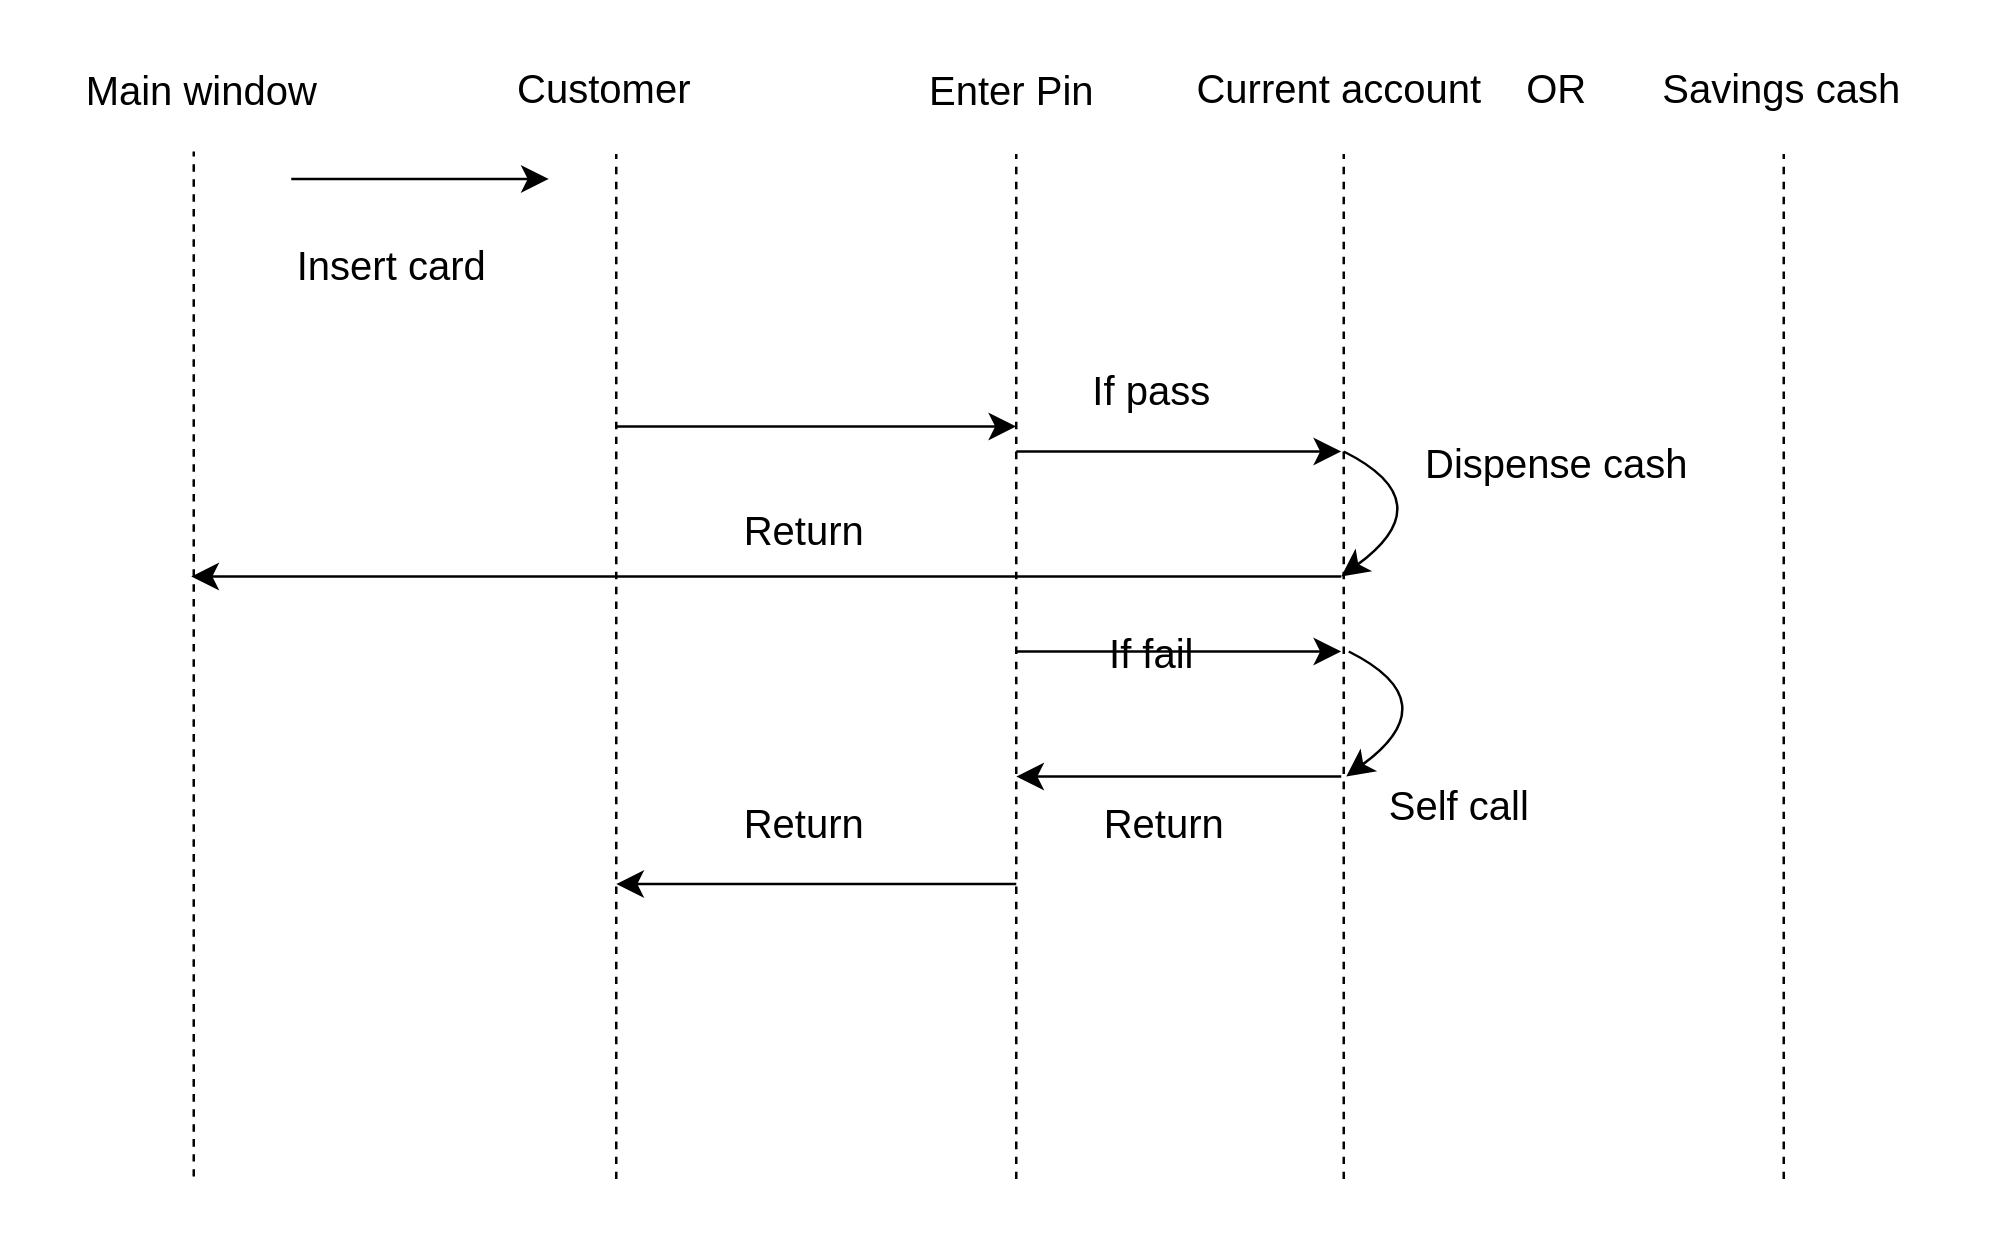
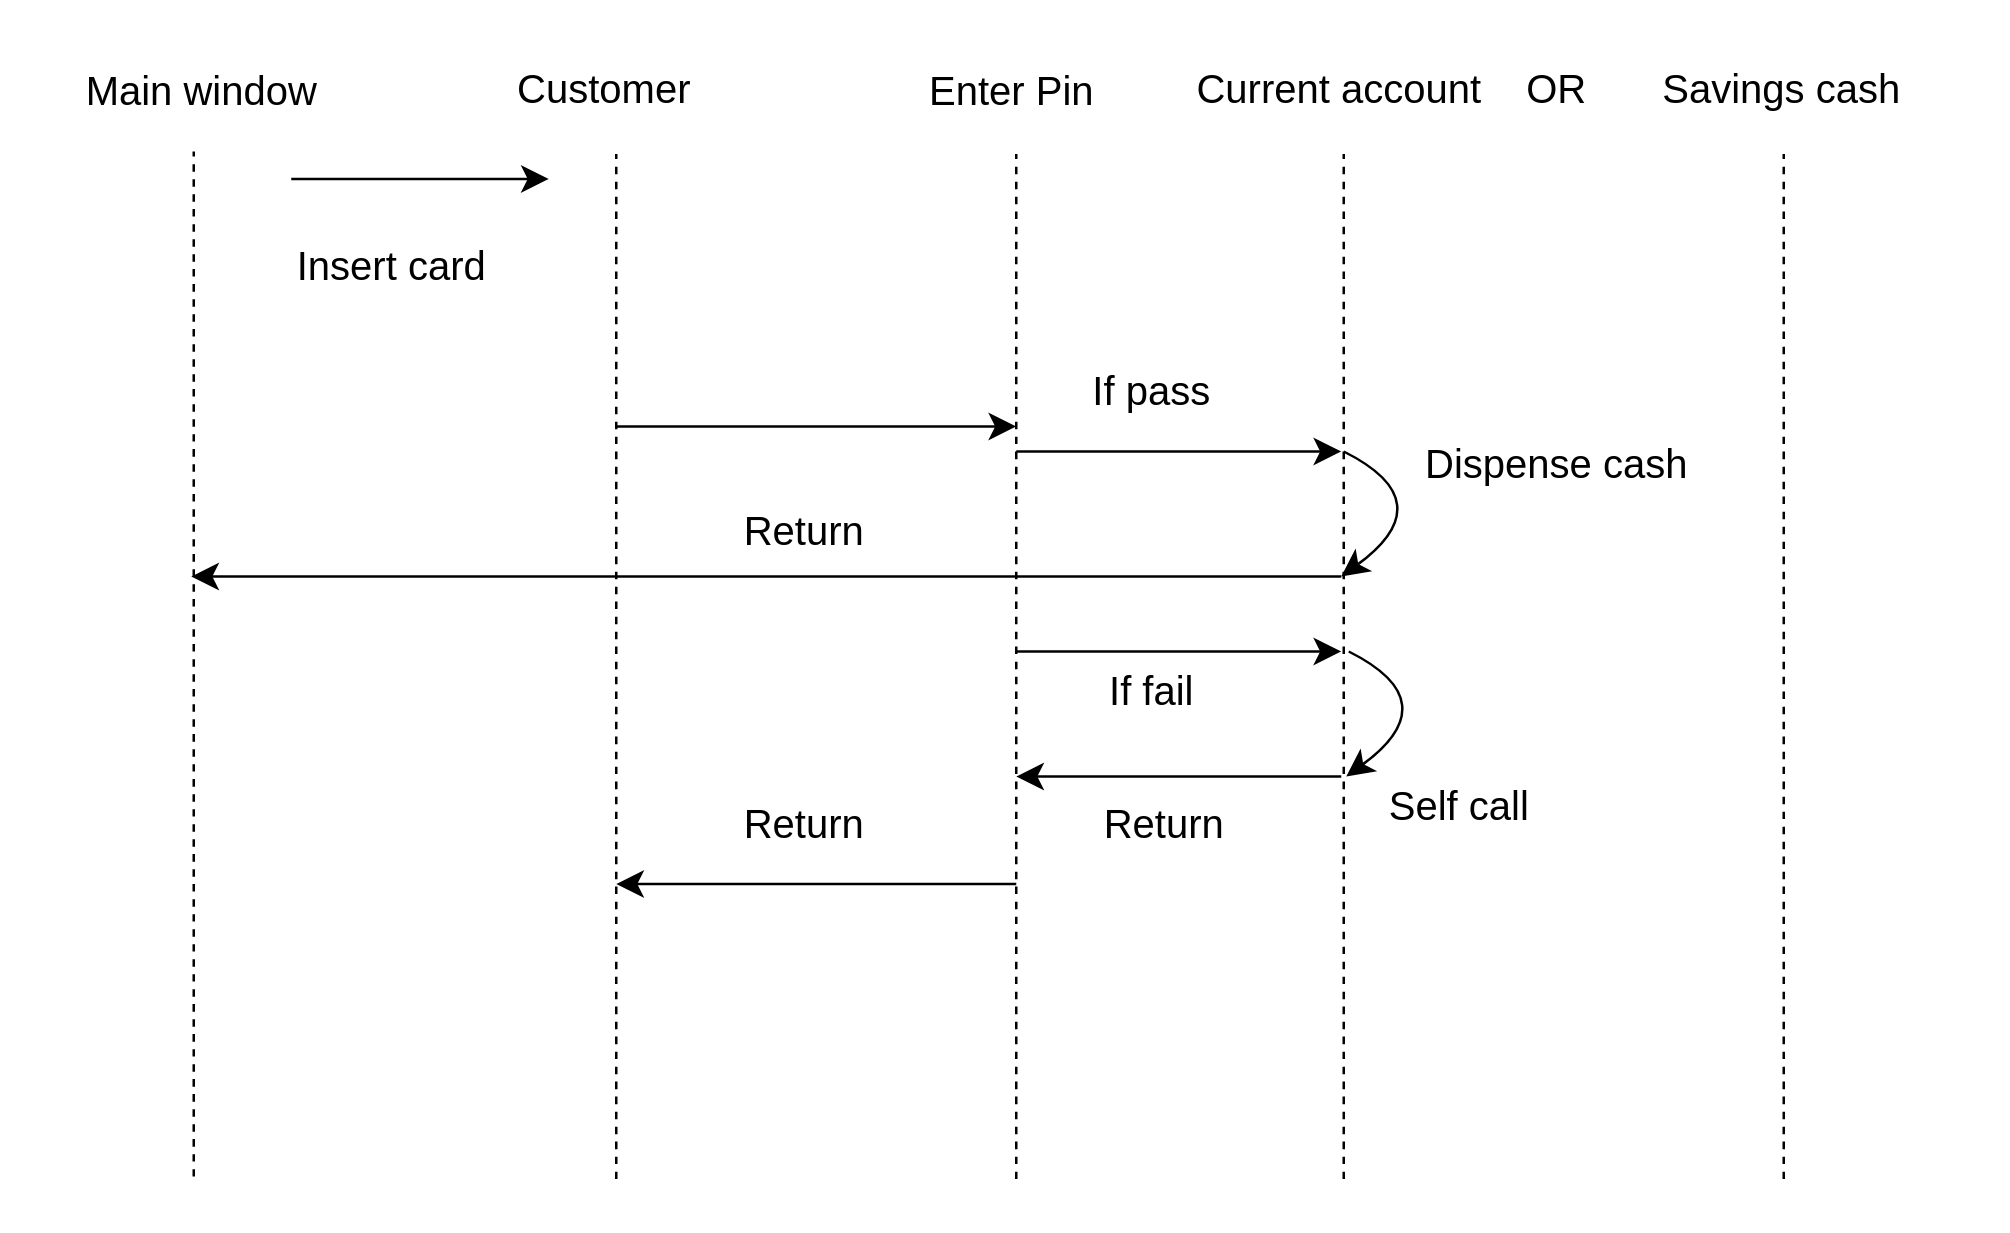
node "If fail": moved (1151, 654) -> (1151, 691)
